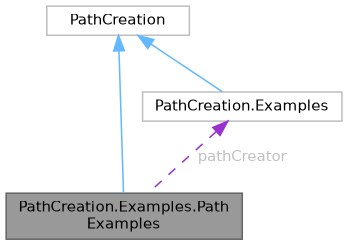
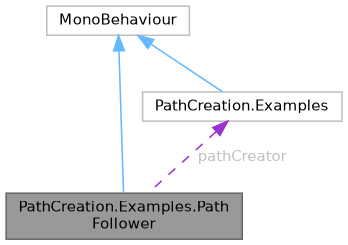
node "PathCreation": label "PathCreation" -> "MonoBehaviour"
node "PathCreation.Examples.Path Examples": label "PathCreation.Examples.Path Examples" -> "PathCreation.Examples.Path Follower"
